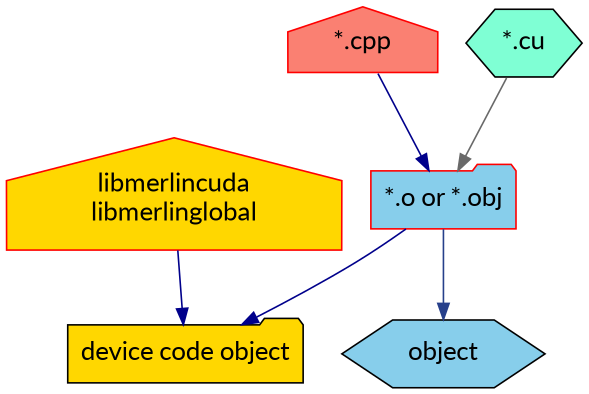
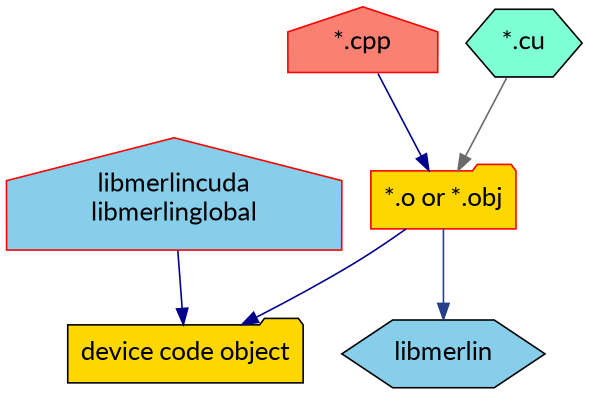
node "libmerlincuda libmerlinglobal": fillcolor gold -> skyblue
node "*.o or *.obj": fillcolor skyblue -> gold
node "object": label "object" -> "libmerlin"
